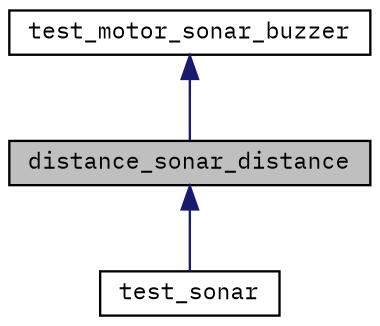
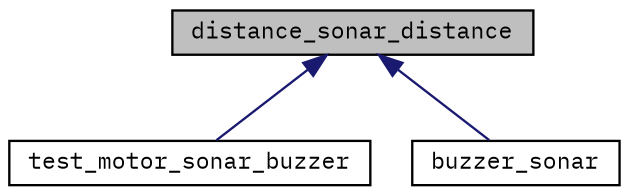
edge "distance_sonar_distance" -> "test_motor_sonar_buzzer": reversed
node "test_sonar": label "test_sonar" -> "buzzer_sonar"
